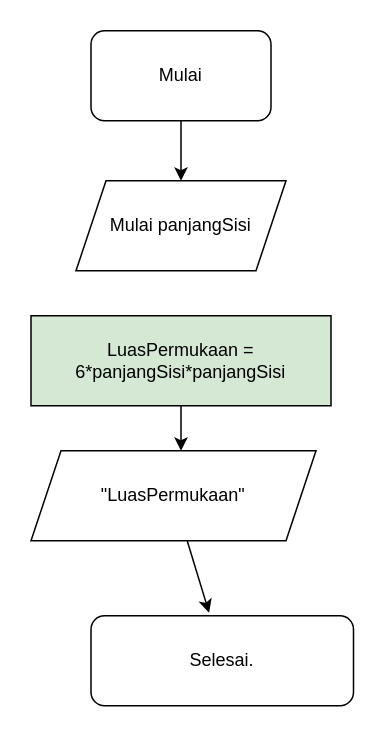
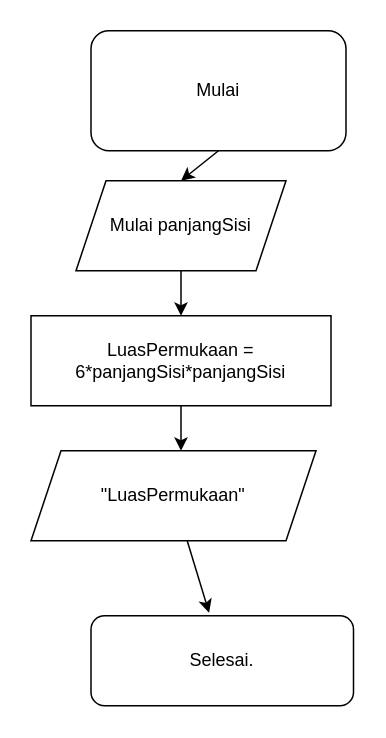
node "Mulai": size 180x90 -> 255x120
edge "Mulai panjangSisi" -> "LuasPermukaan = 6*panjangSisi*panjangSisi": added
node "LuasPermukaan = 6*panjangSisi*panjangSisi": fillcolor #d5e8d4 -> #ffffff
